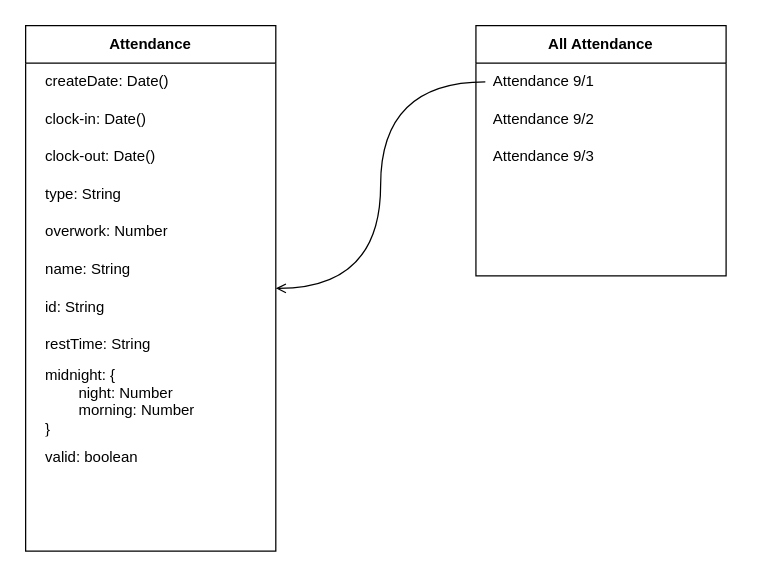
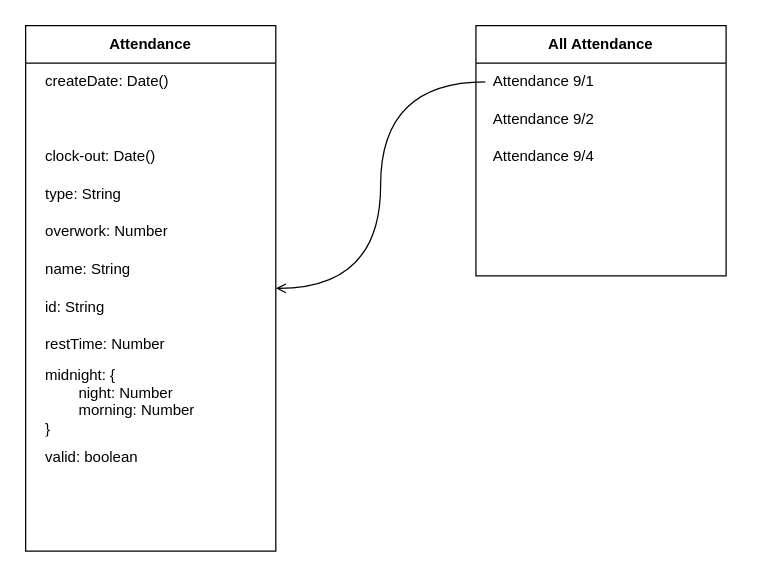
node "clock-in: Date()": removed
node "Attendance 9/3": label "Attendance 9/3" -> "Attendance 9/4"
node "restTime: String": label "restTime: String" -> "restTime: Number"
